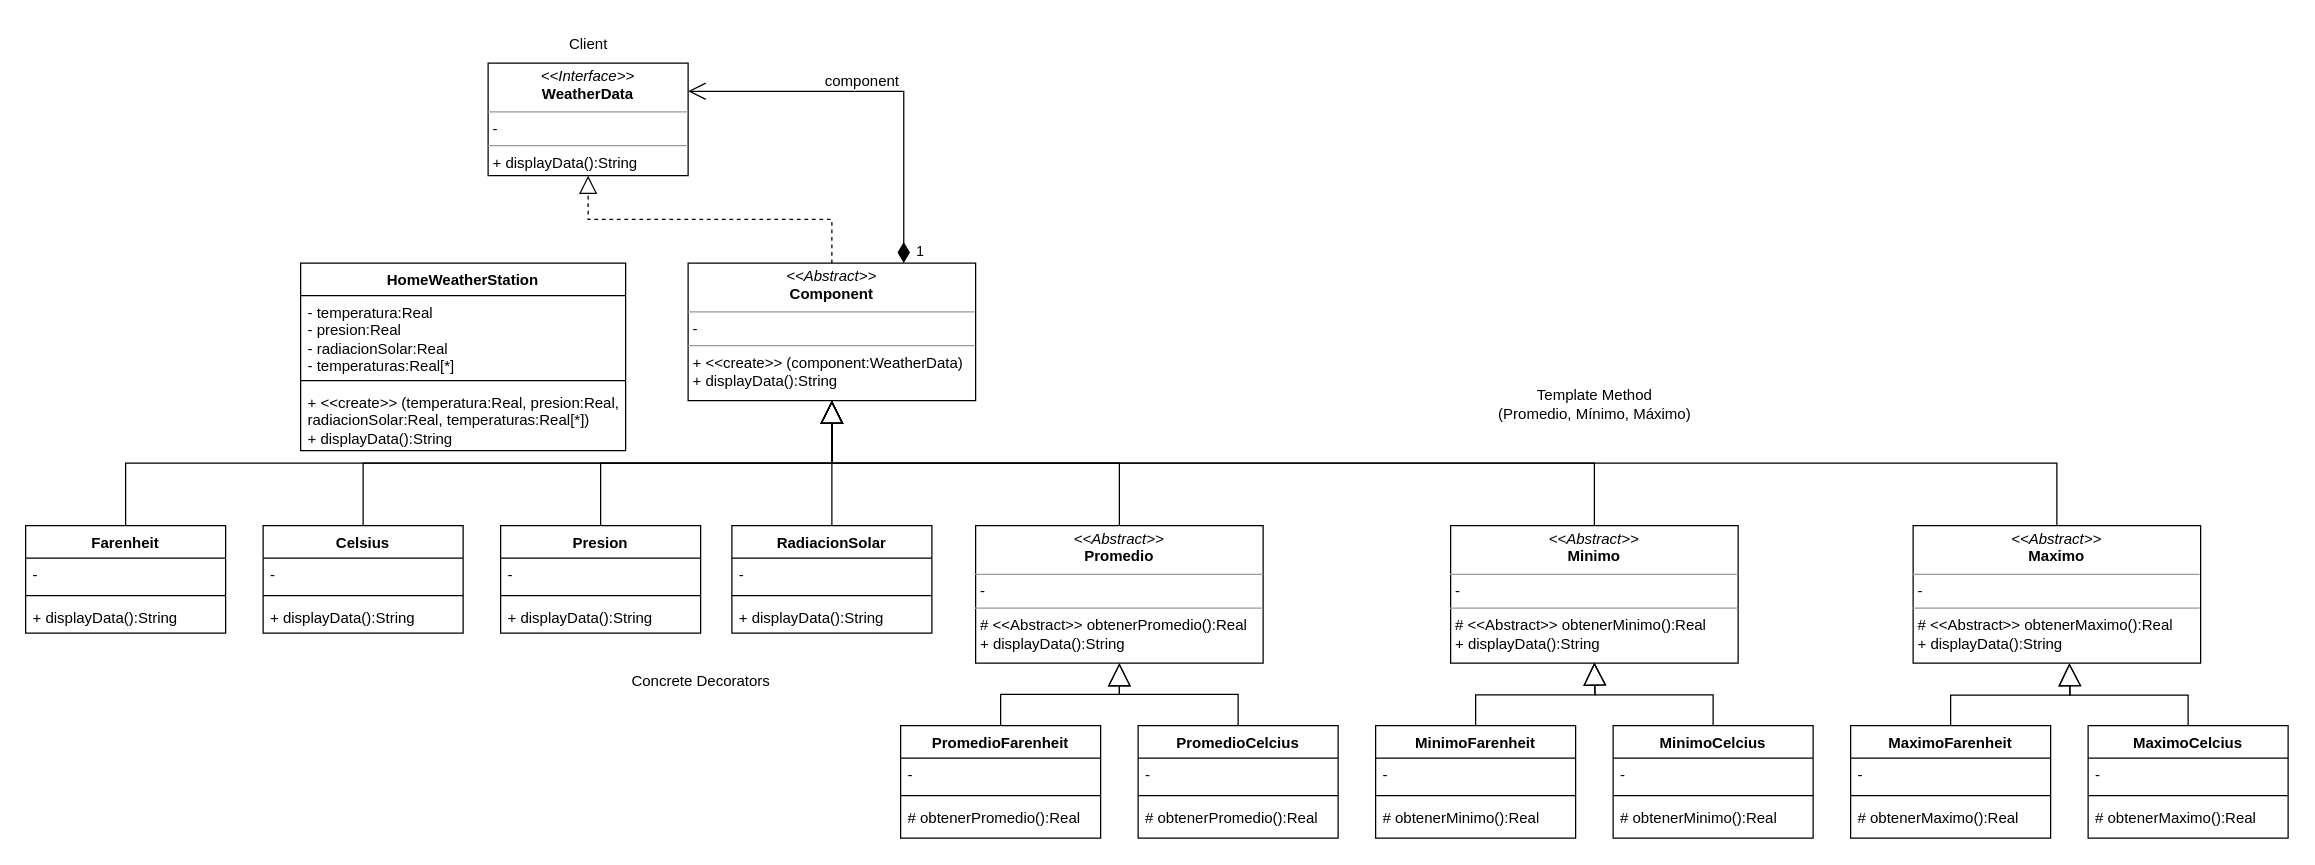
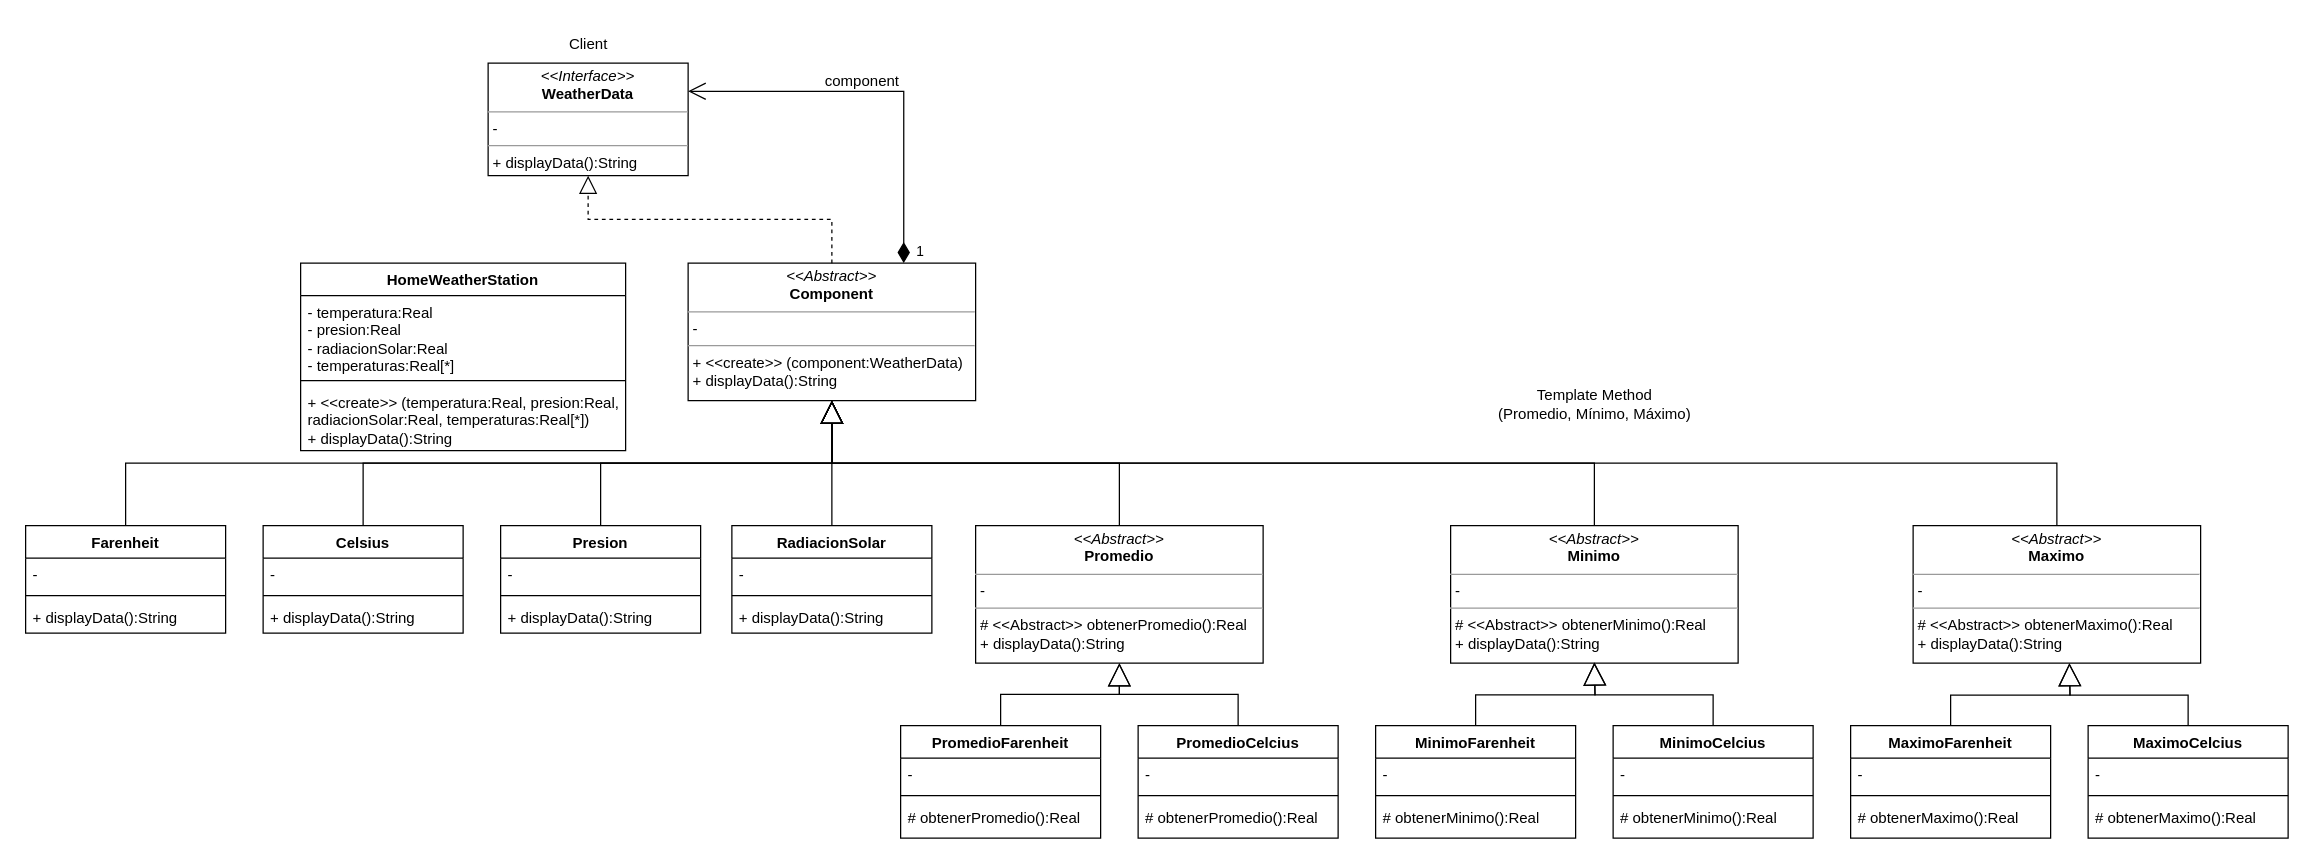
node "Concrete Decorators": removed
